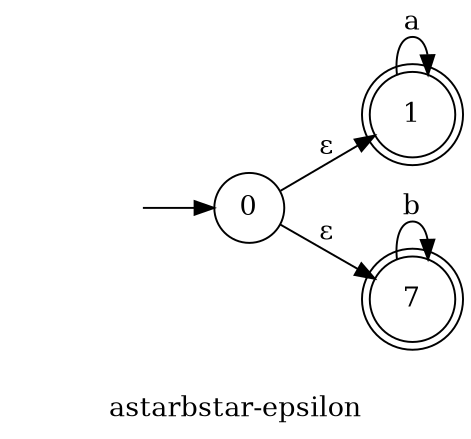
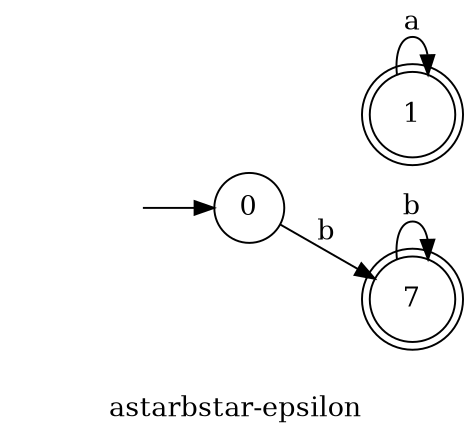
edge "0" -> "1": removed, label "ε"
edge "0" -> "7": label "ε" -> "b"
